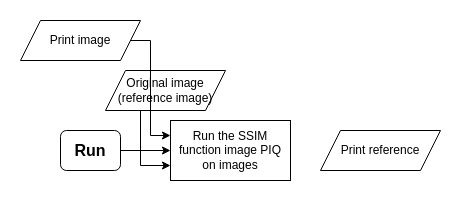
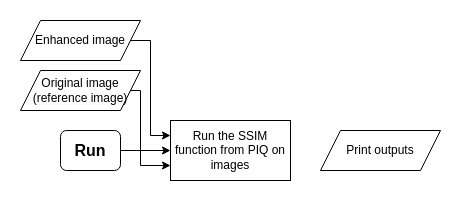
node "Print image": label "Print image" -> "Enhanced image"
node "Original image (reference image)": moved (166, 91) -> (81, 91)
node "Run the SSIM function image PIQ on images": label "Run the SSIM function image PIQ on images" -> "Run the SSIM function from PIQ on images"
node "Print reference": label "Print reference" -> "Print outputs"
